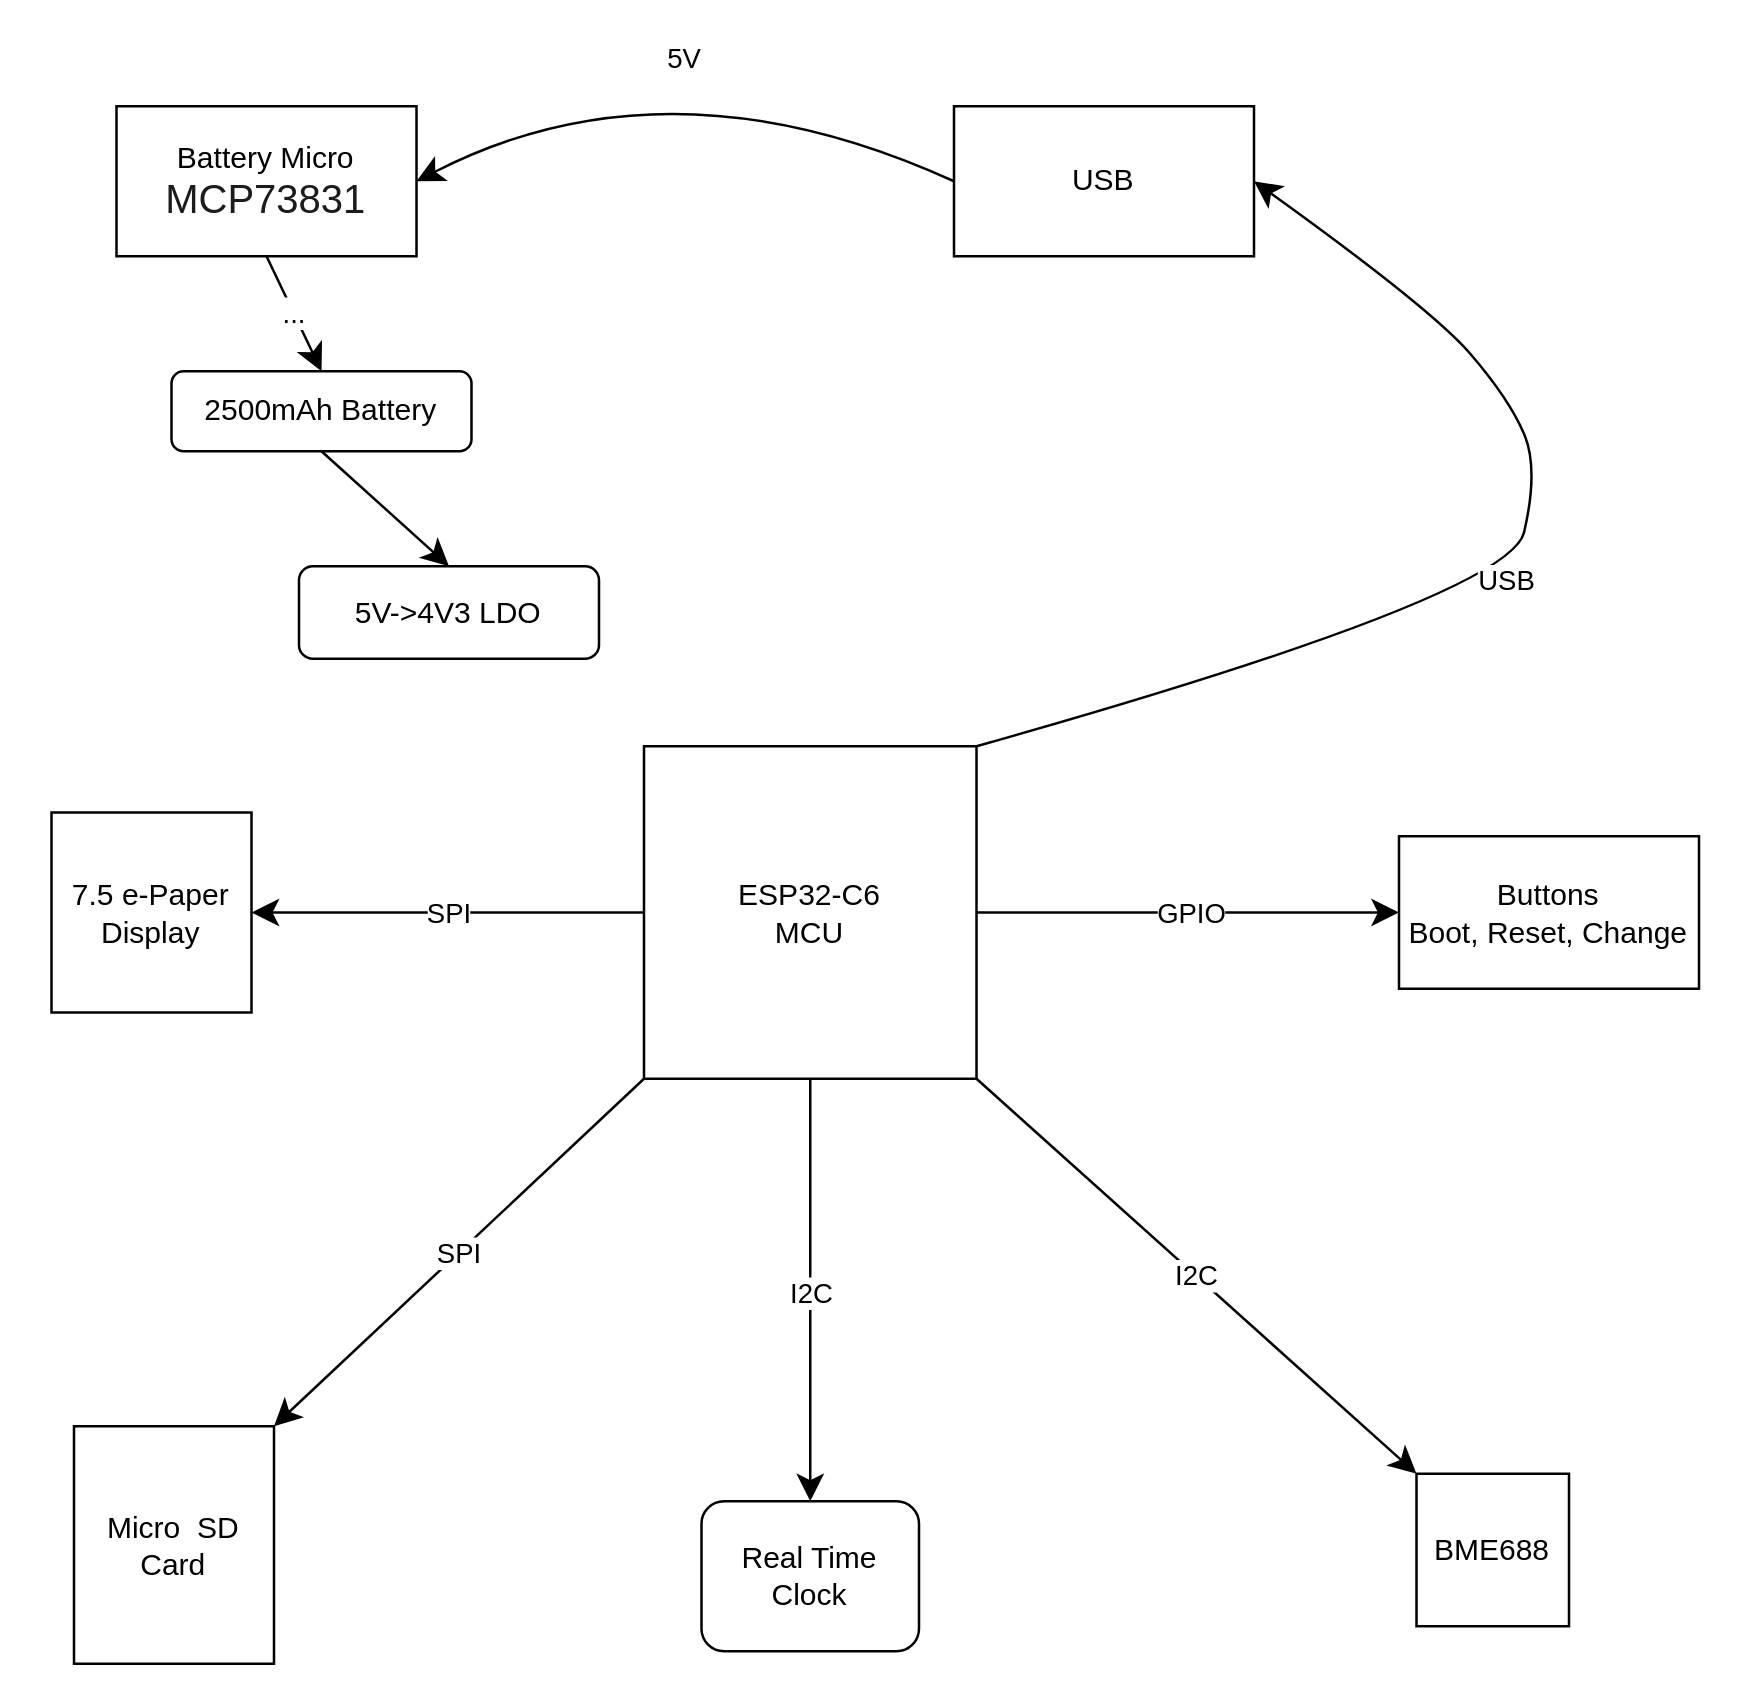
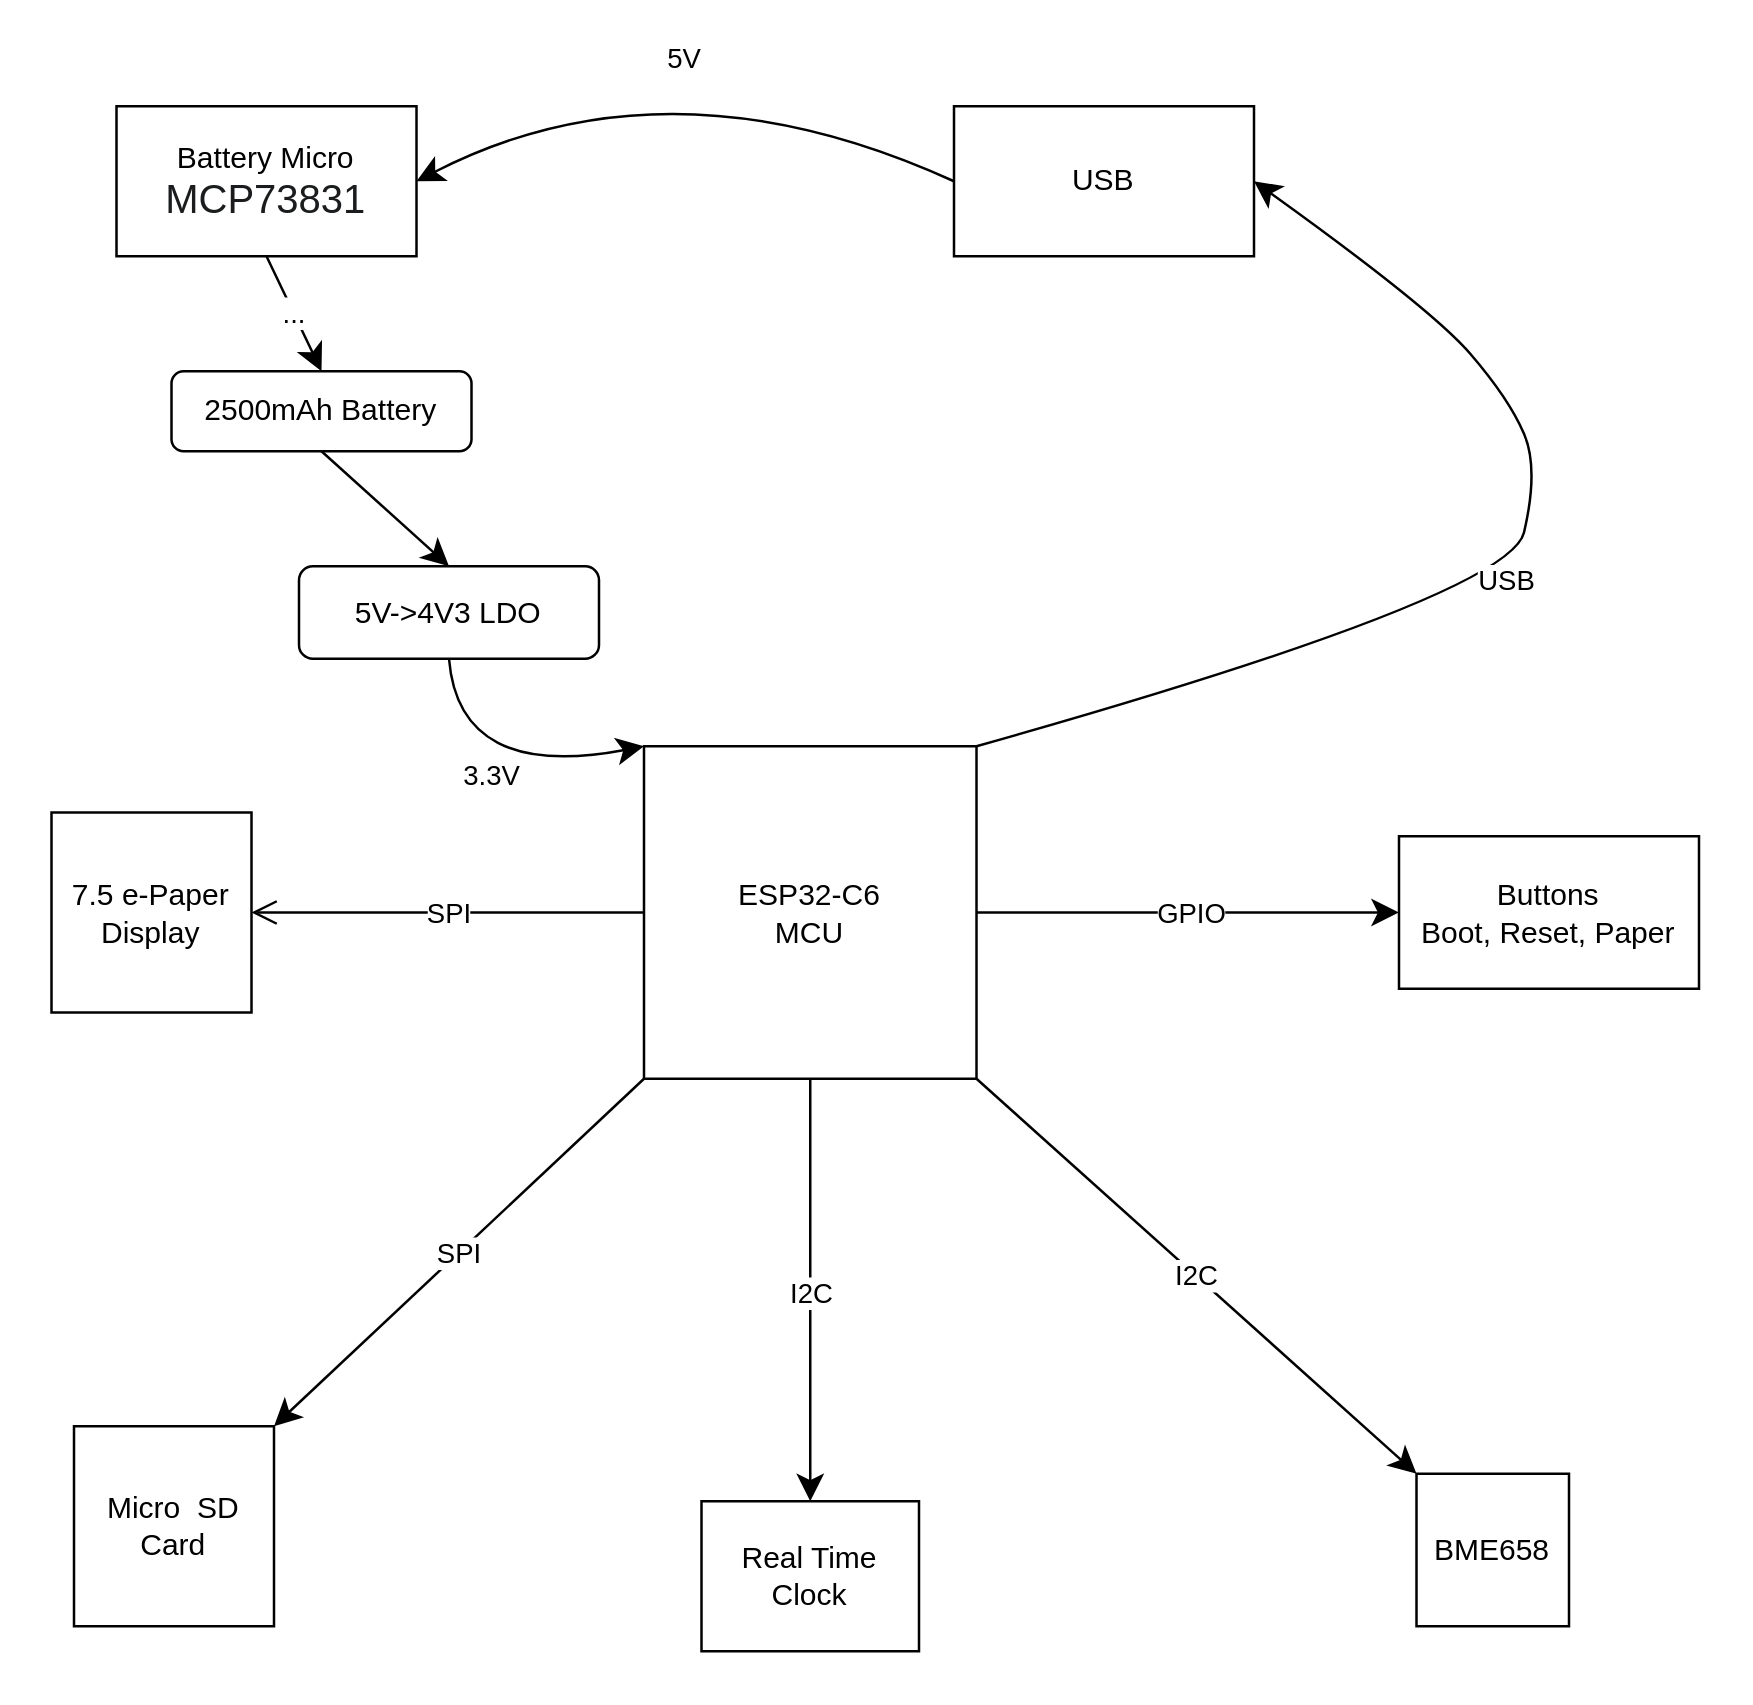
edge "5V->4V3 LDO" -> "ESP32-C6 MCU": added, label "3.3V"
edge "ESP32-C6 MCU" -> "7.5 e-Paper Display": arrowhead classic -> open
node "Buttons Boot, Reset, Change": label "Buttons Boot, Reset, Change" -> "Buttons Boot, Reset, Paper"
node "Micro SD Card": size 200x238 -> 200x200
node "BME688": label "BME688" -> "BME658"
node "Real Time Clock": shape rounded rectangle -> rectangle
